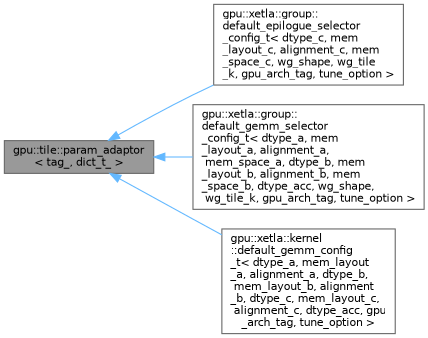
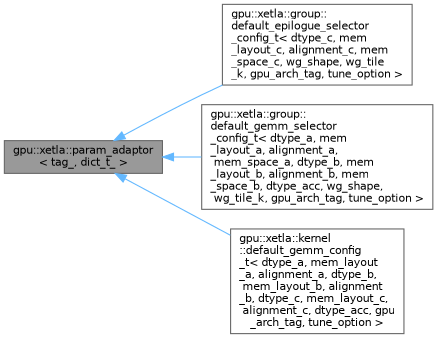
node "gpu::tile::param_adaptor < tag_, dict_t_ >": label "gpu::tile::param_adaptor < tag_, dict_t_ >" -> "gpu::xetla::param_adaptor < tag_, dict_t_ >"
